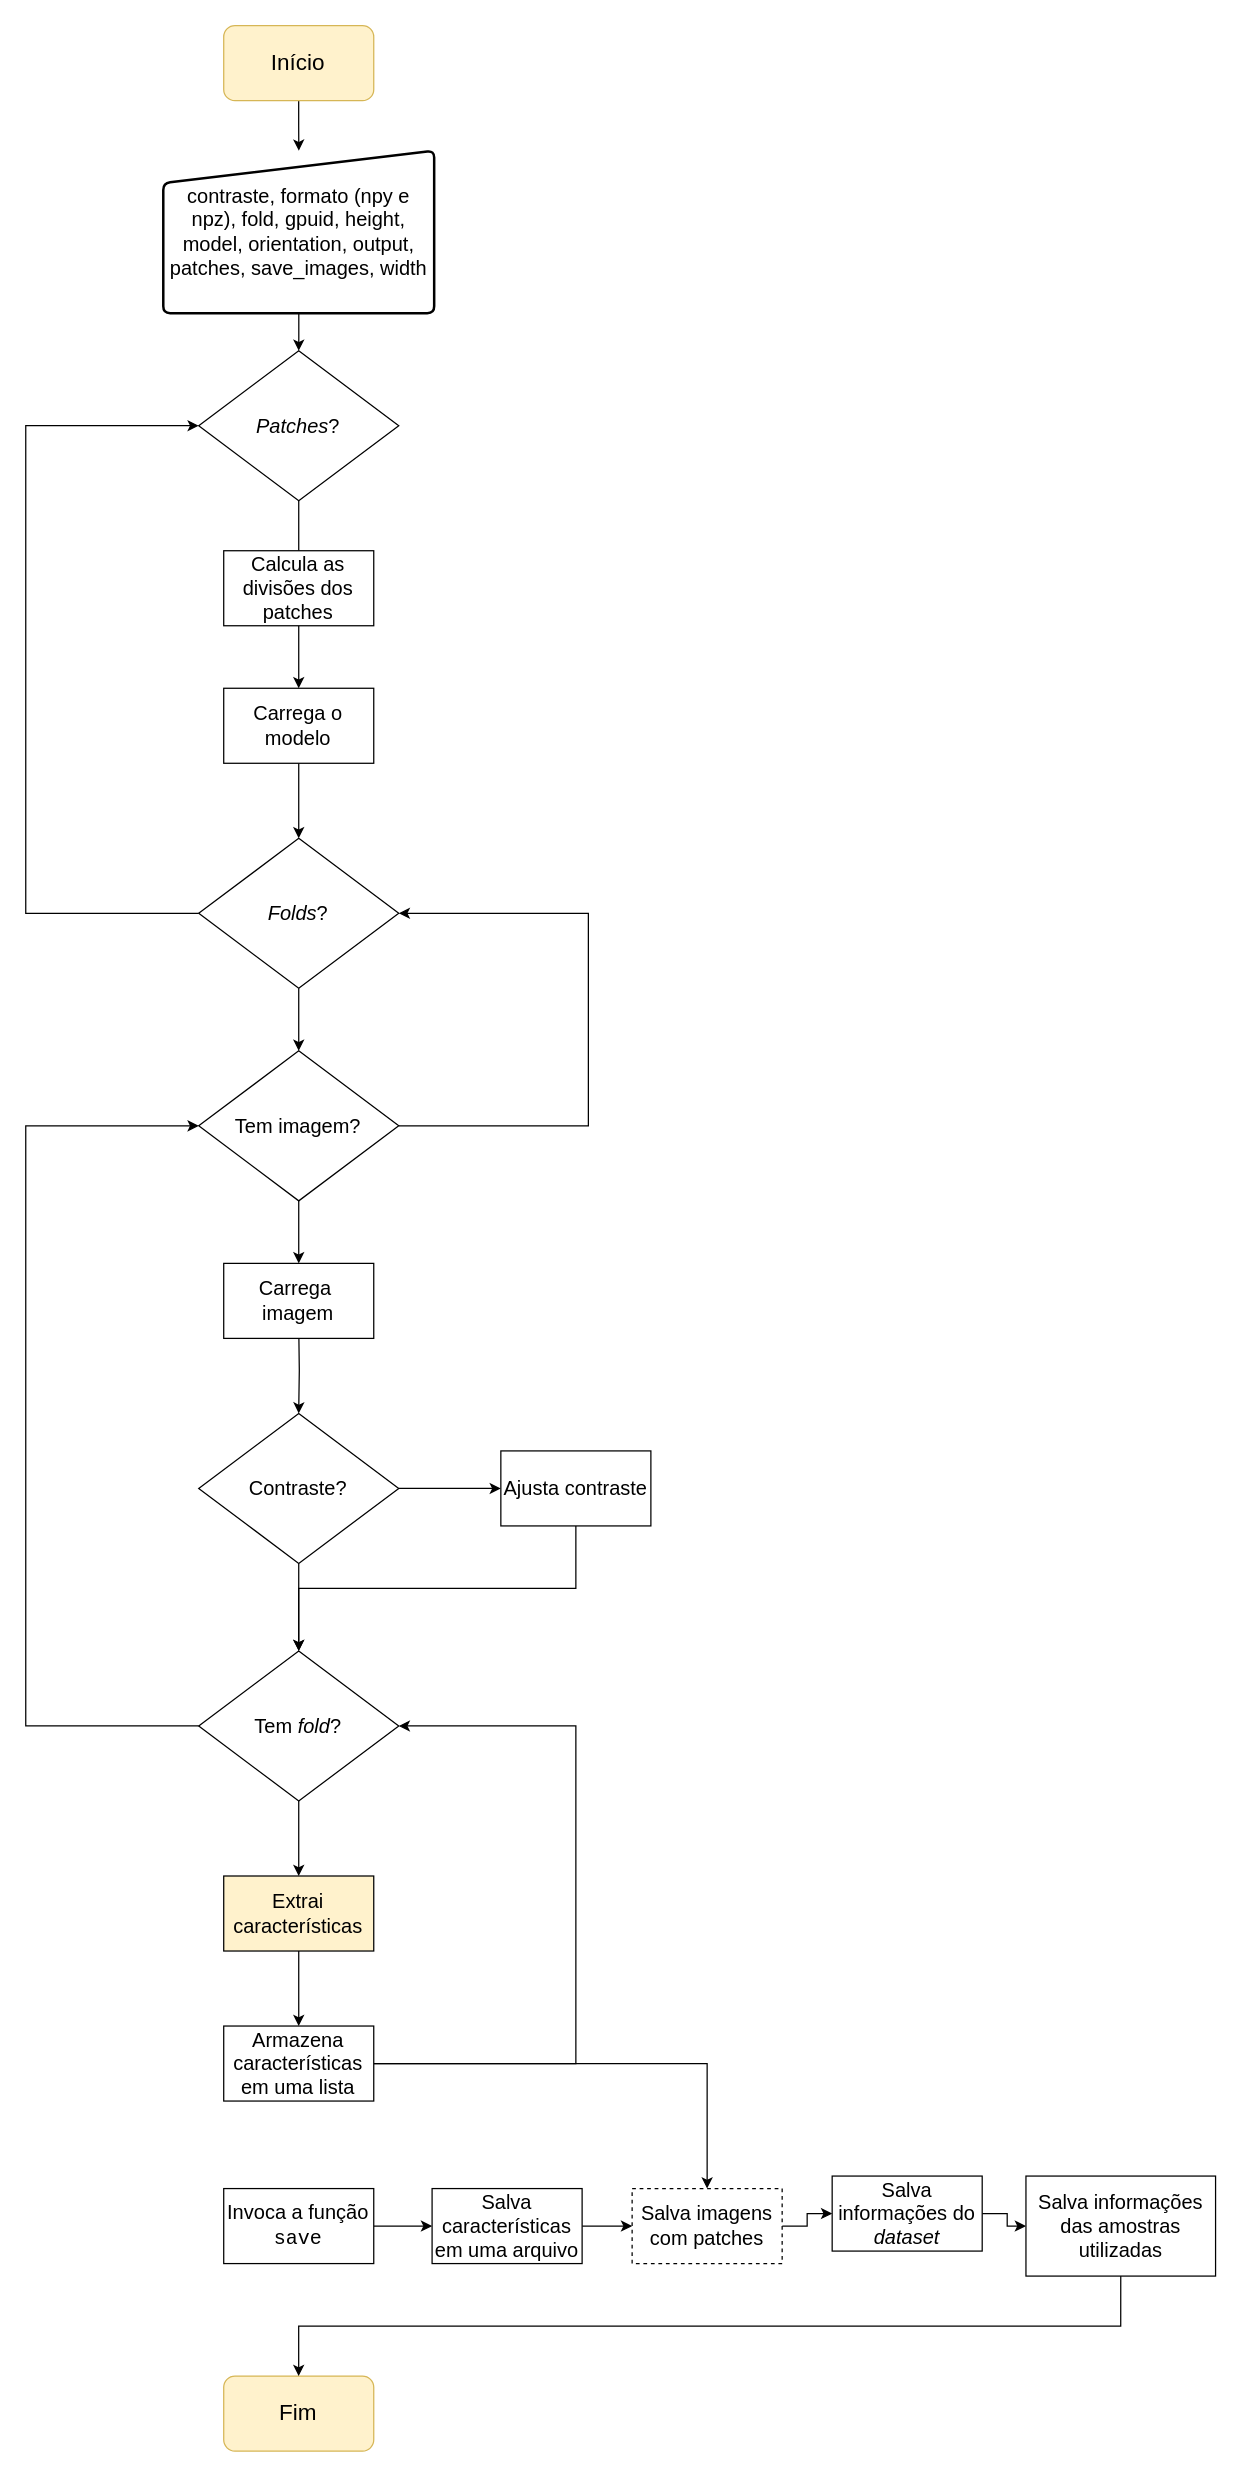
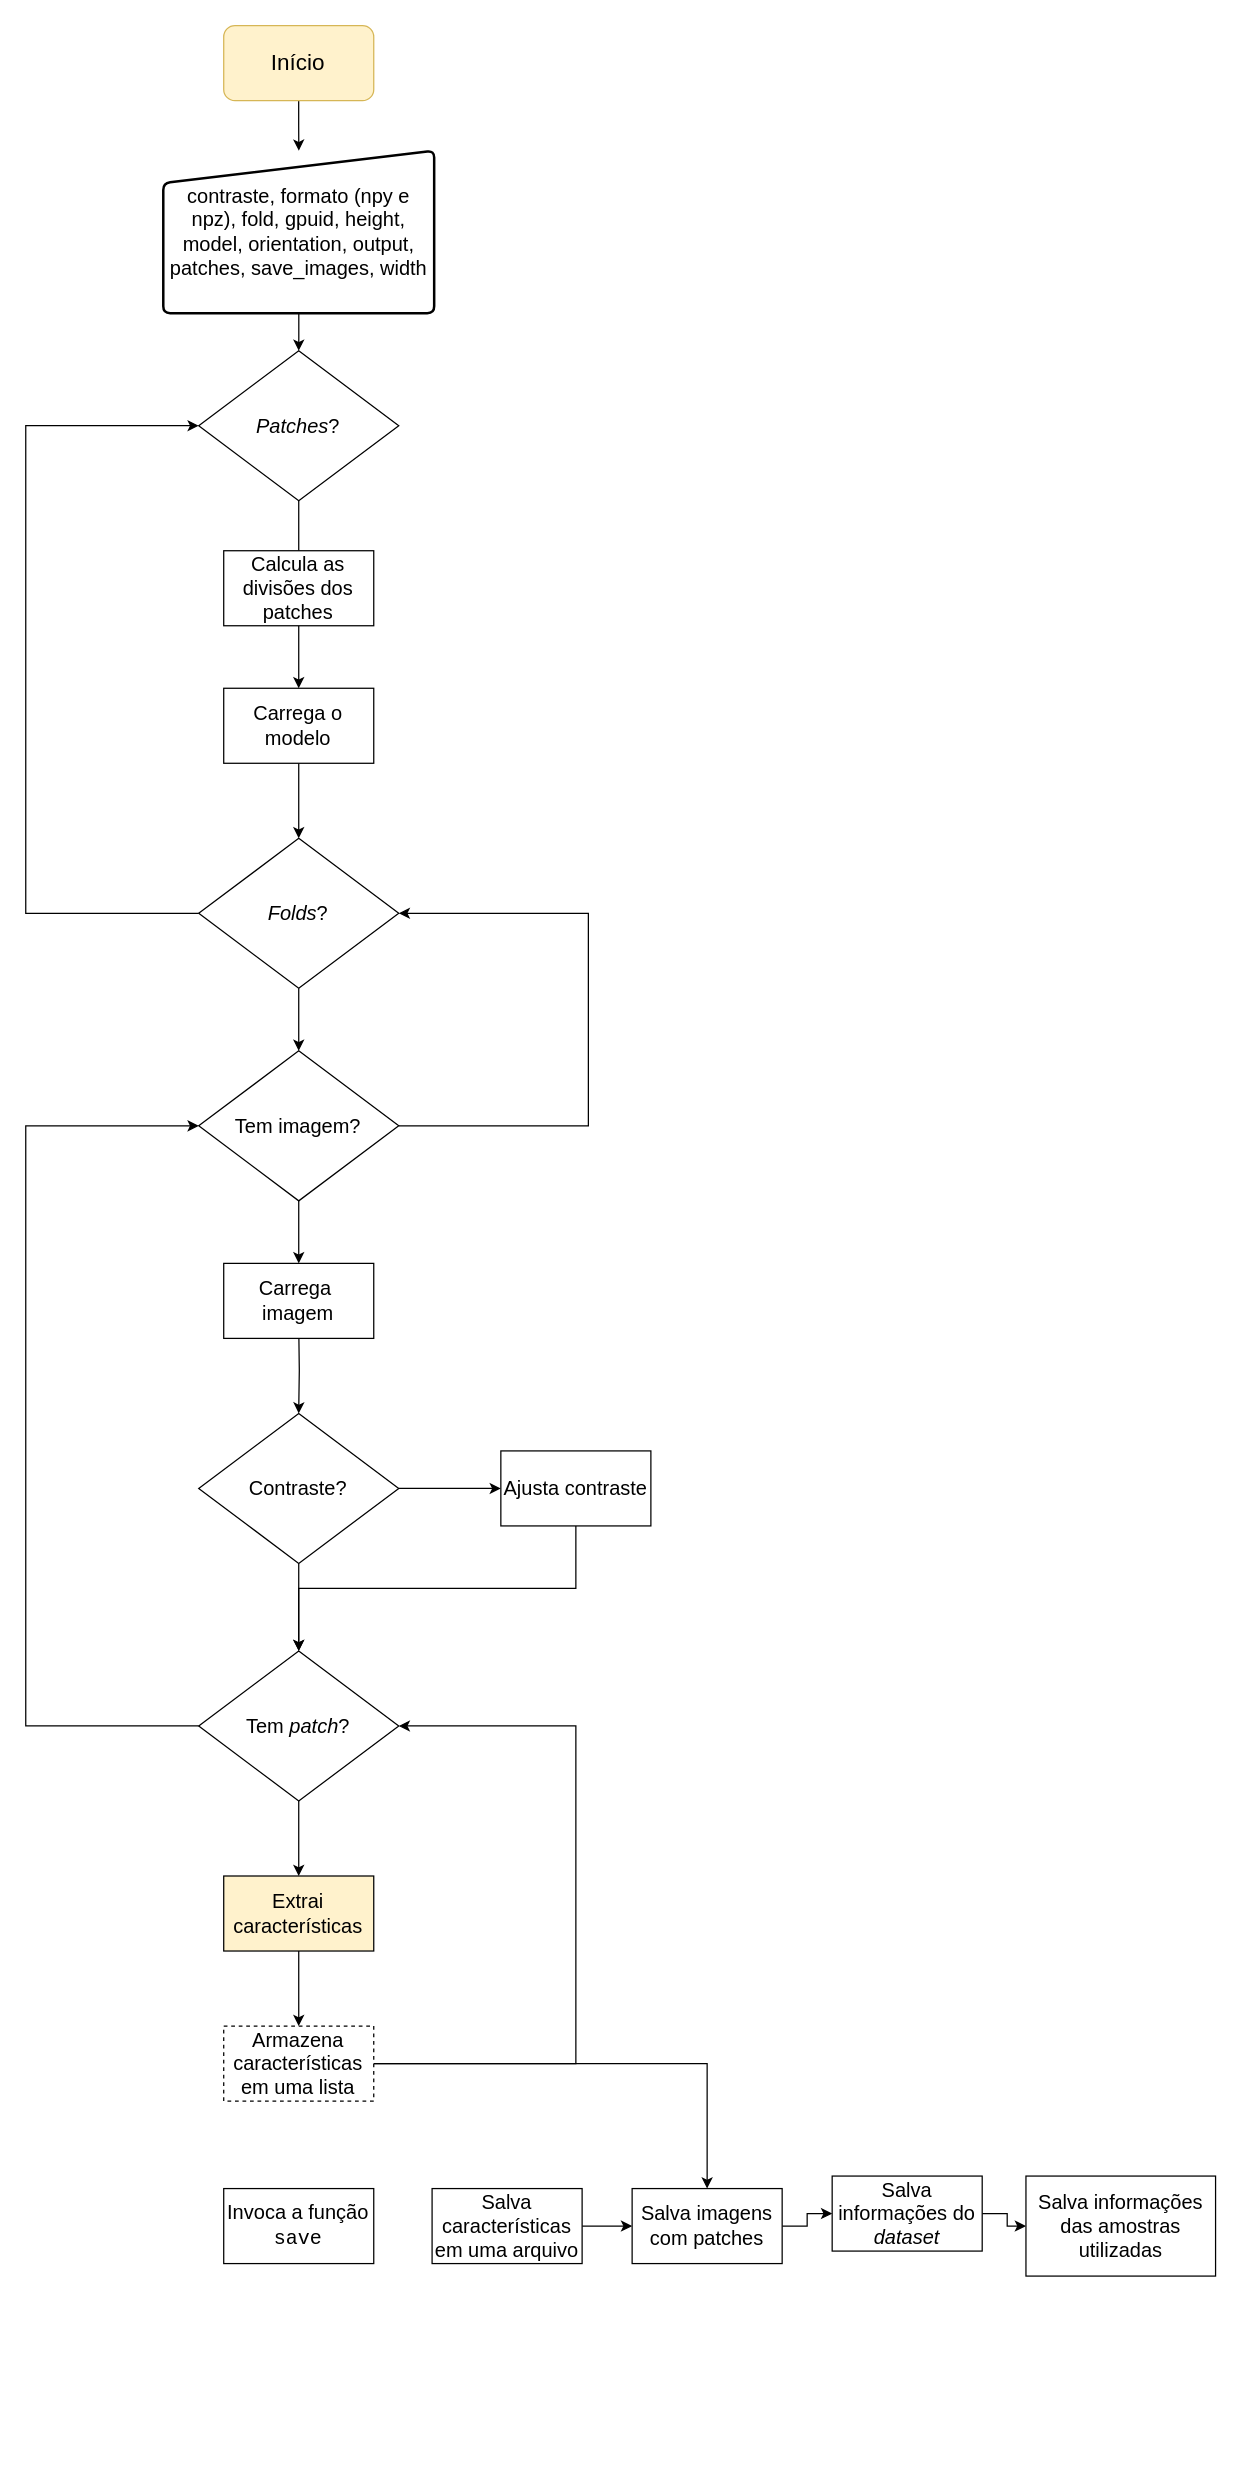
node "Tem fold?": label "Tem fold?" -> "Tem patch?"
node "Armazena características em uma lista": style solid -> dashed
edge "Invoca a função save" -> "Salva características em uma arquivo": removed
node "Salva imagens com patches": style dashed -> solid
edge "Salva informações das amostras utilizadas" -> "Fim": removed
node "Fim": removed
